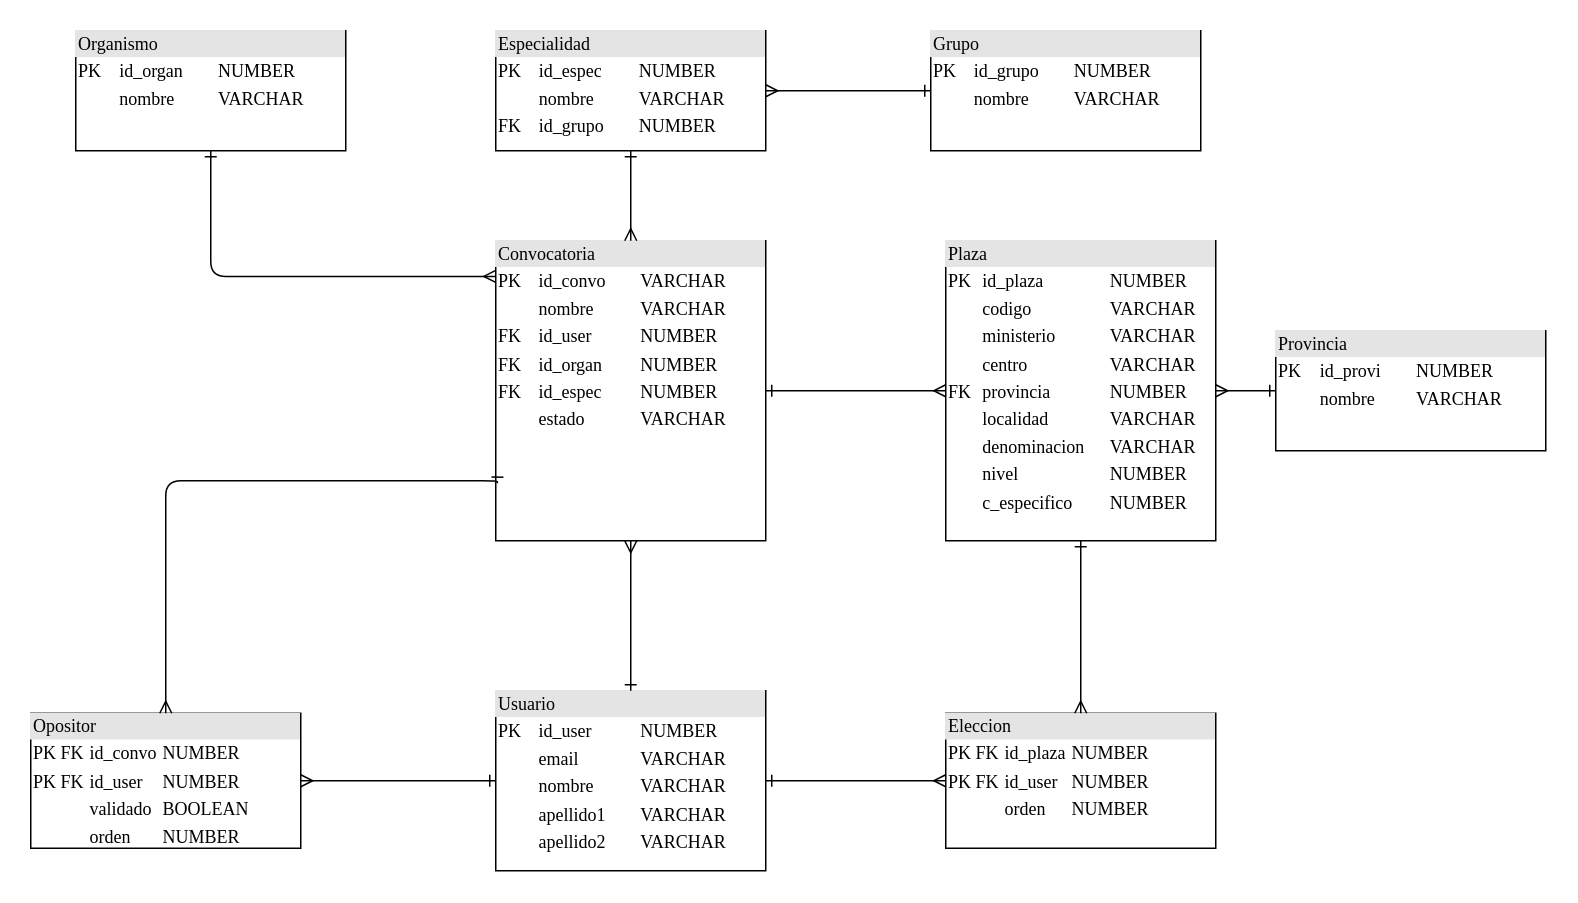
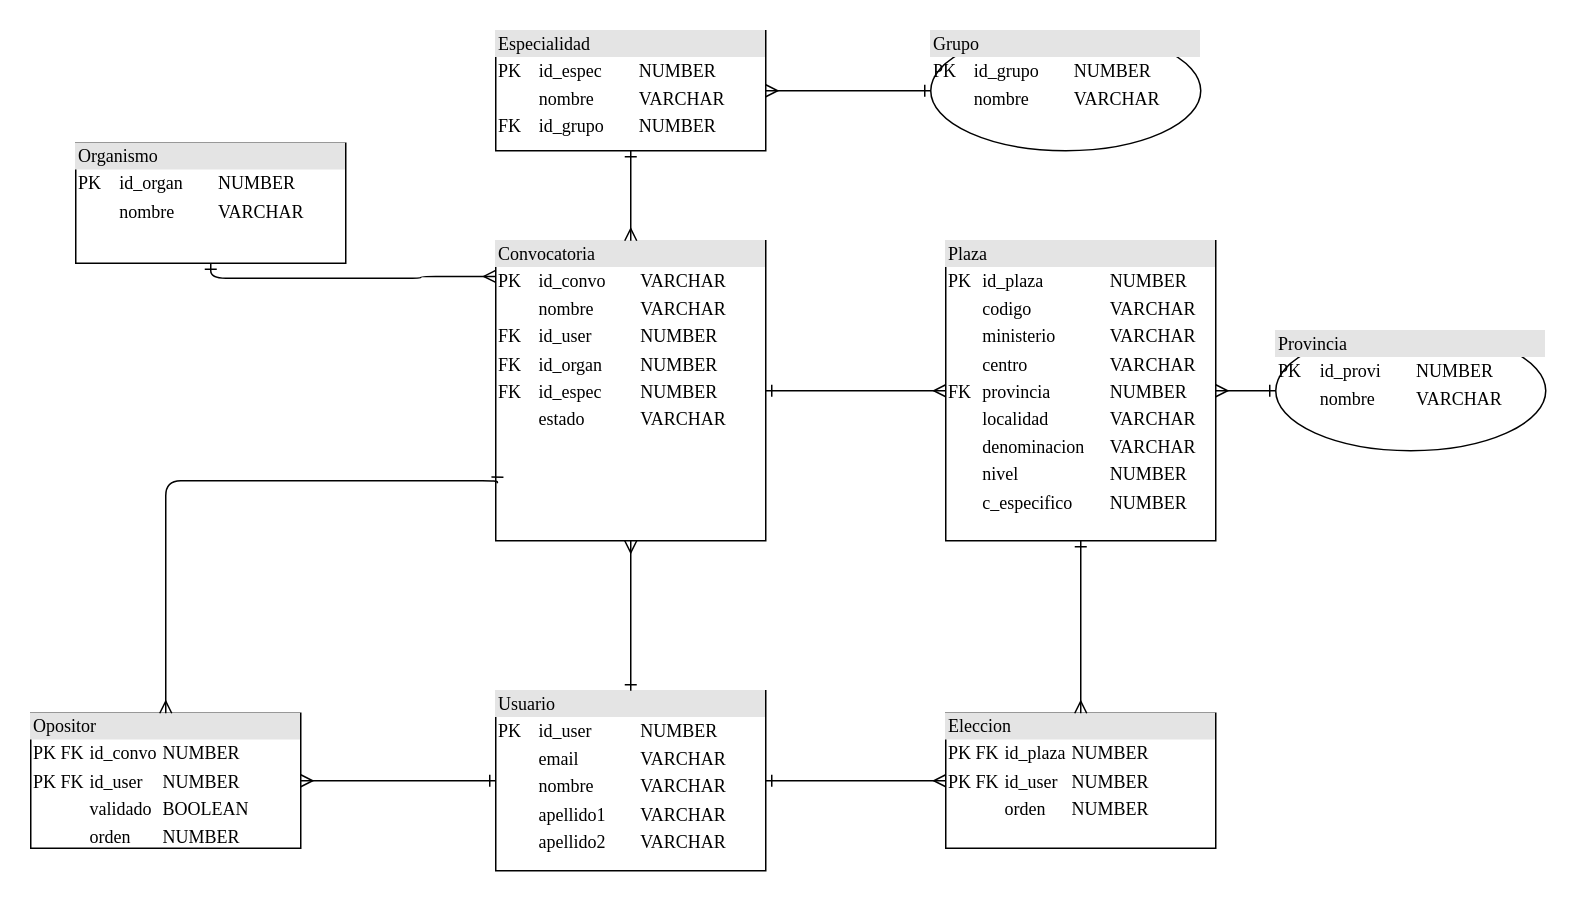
node "Organismo PK id_organ NUMBER nombre VARCHAR": moved (211, 91) -> (211, 203)
node "Grupo PK id_grupo NUMBER nombre VARCHAR": shape rectangle -> ellipse
node "Provincia PK id_provi NUMBER nombre VARCHAR": shape rectangle -> ellipse
